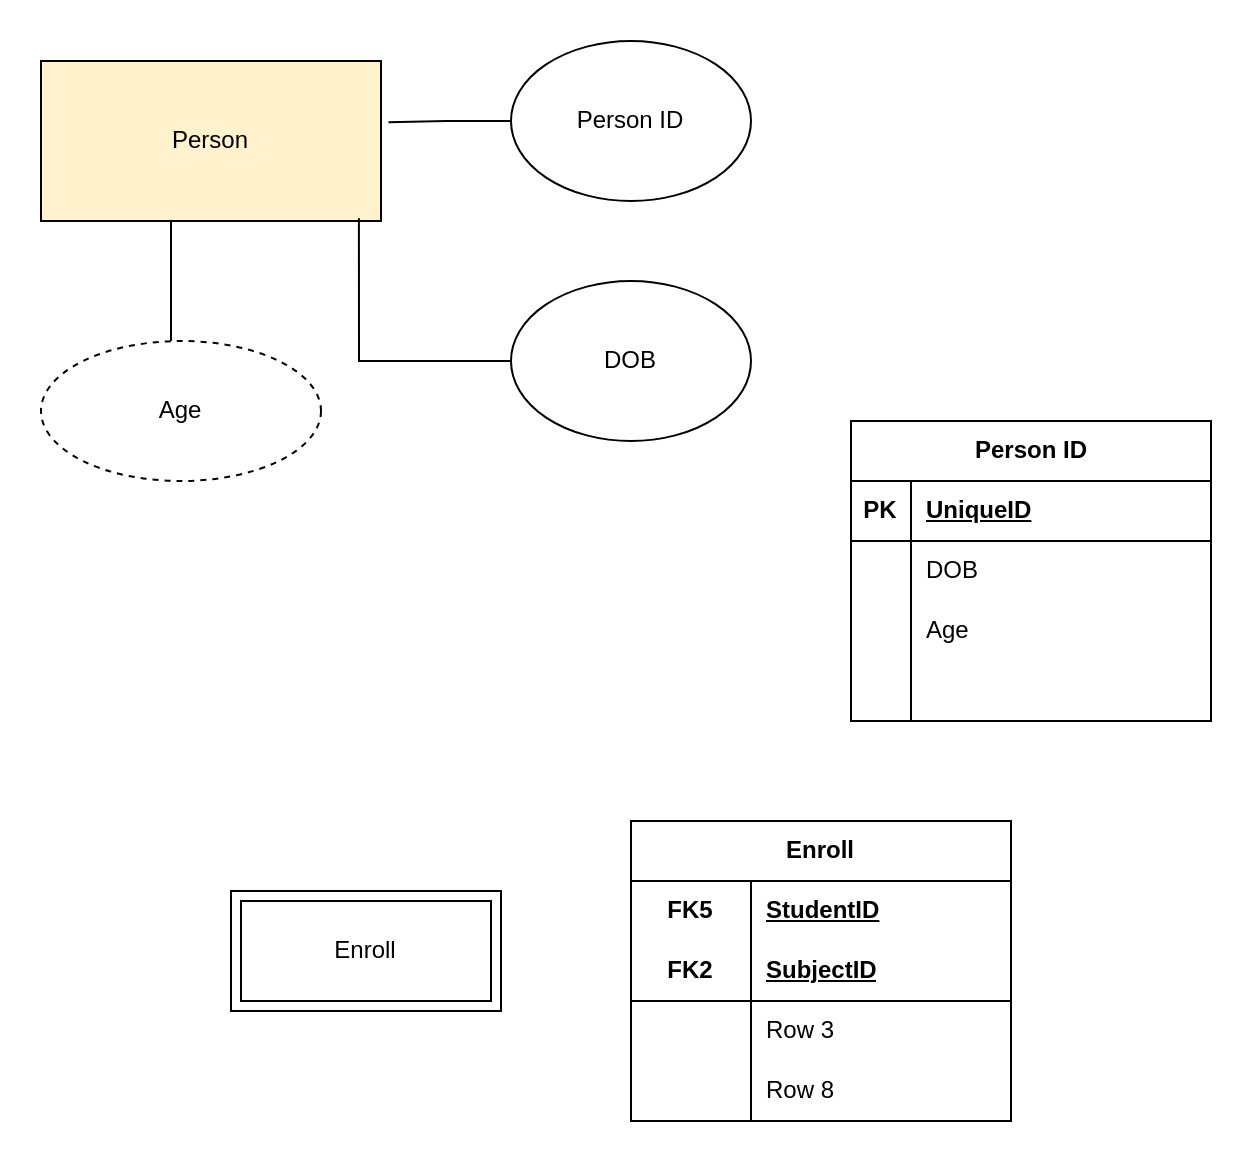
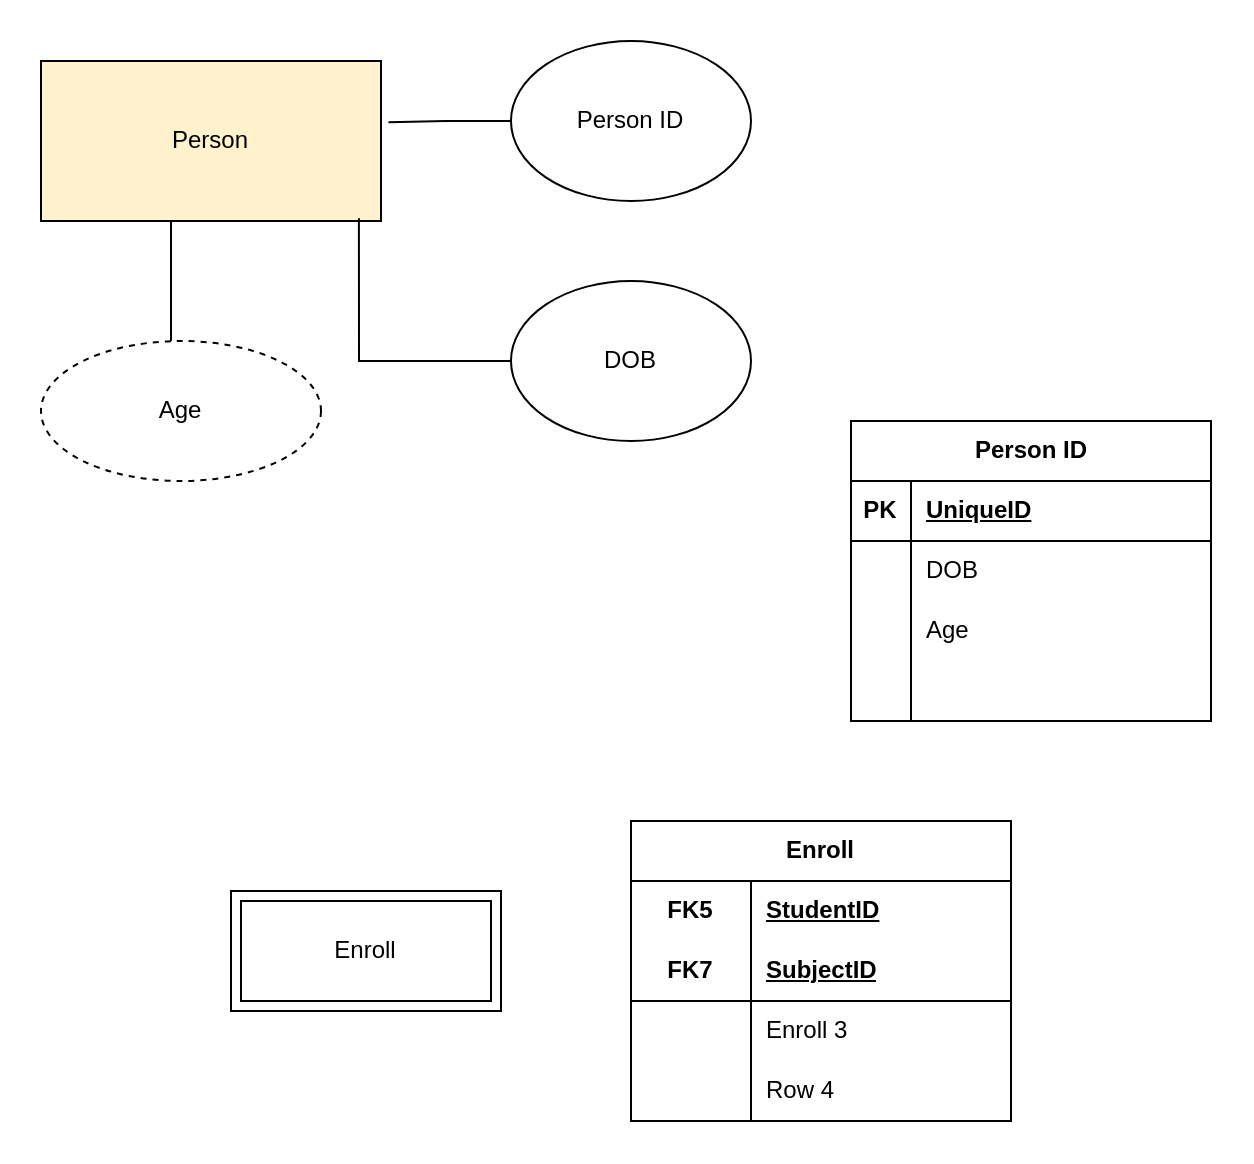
node "FK2": label "FK2" -> "FK7"
node "Row 3": label "Row 3" -> "Enroll 3"
node "Row 8": label "Row 8" -> "Row 4"
